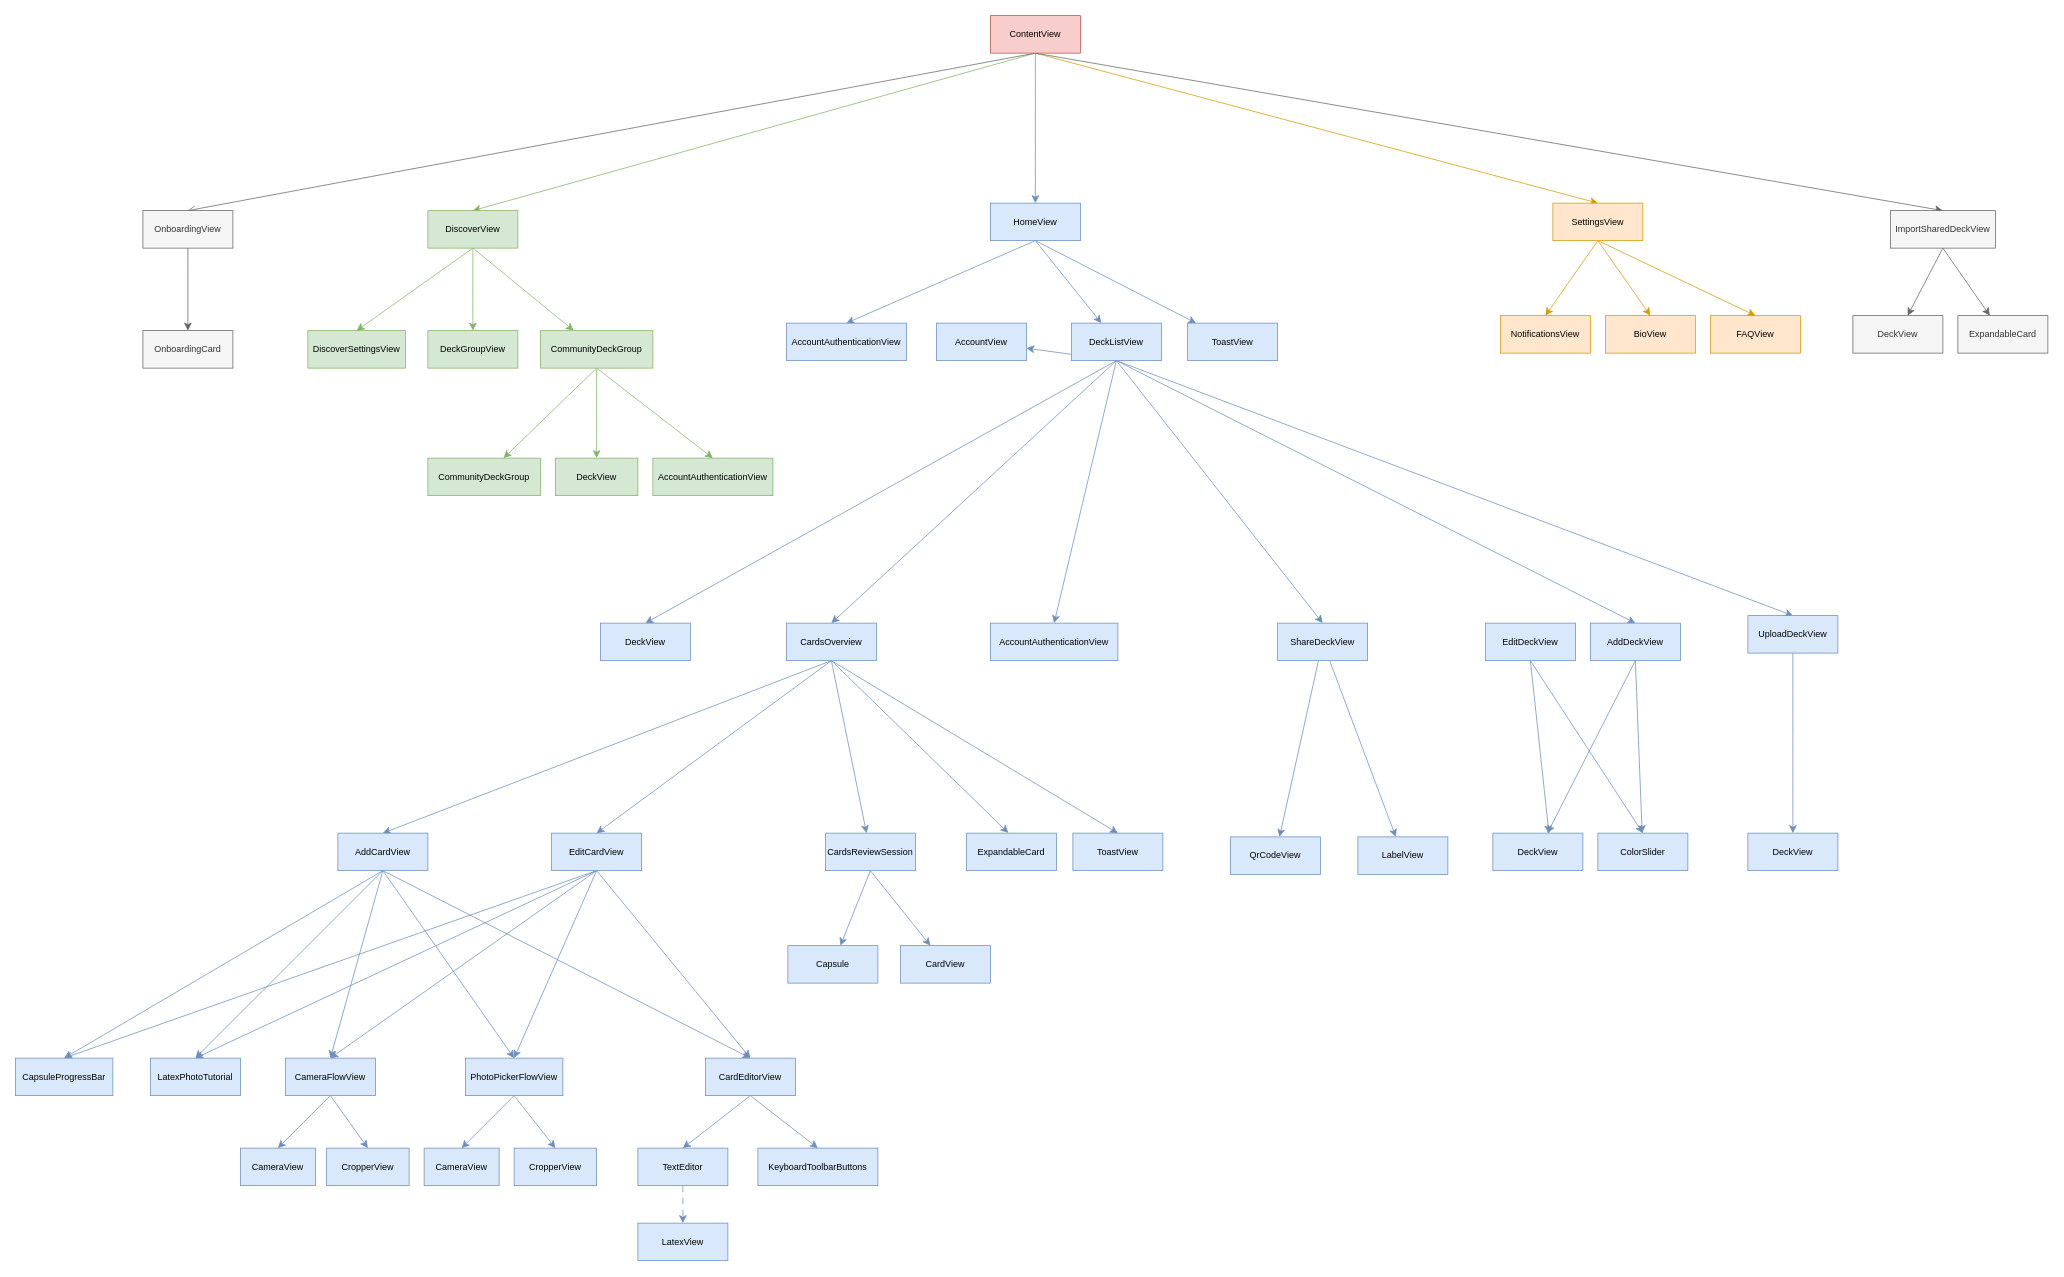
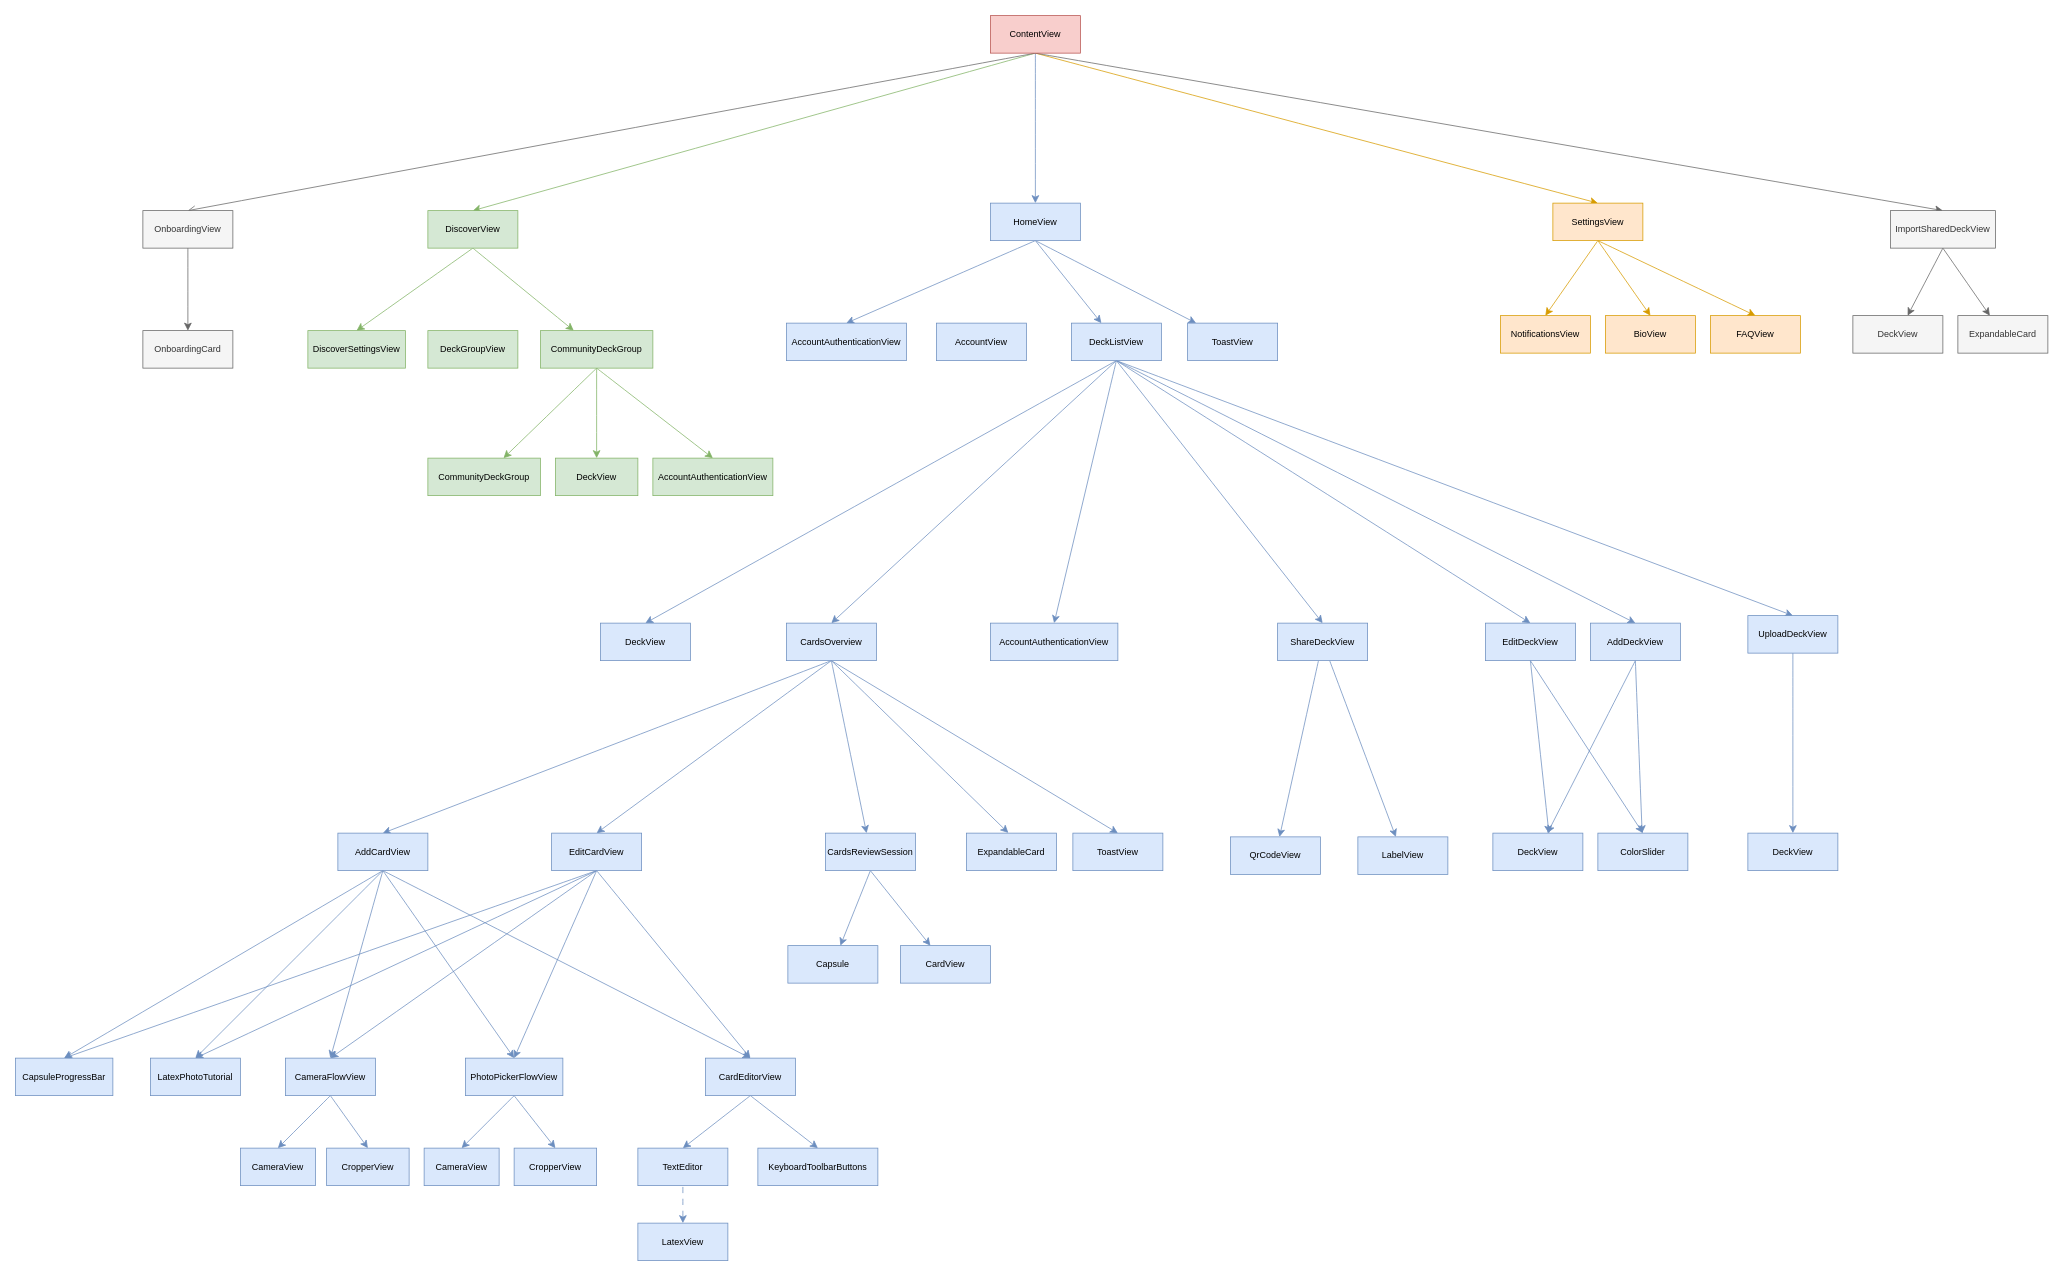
edge "DiscoverView" -> "DeckGroupView": removed
edge "DeckListView" -> "AccountView": now "DeckListView" -> "EditDeckView"
